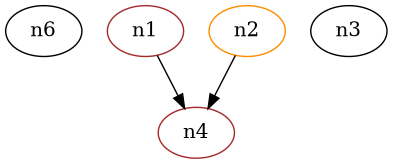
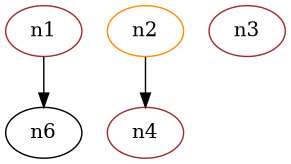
node "n3": color black -> brown
edge "n1" -> "n4": now "n1" -> "n6"
